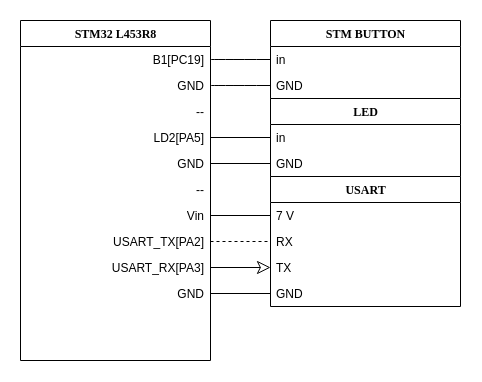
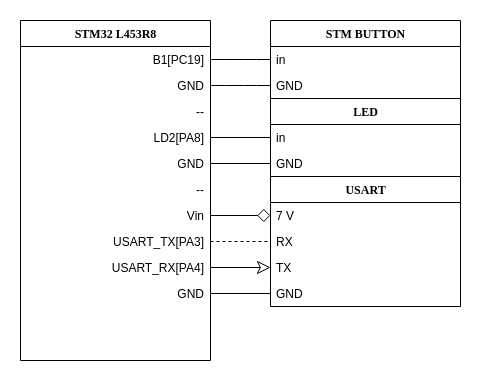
node "LD2[PA5]": label "LD2[PA5]" -> "LD2[PA8]"
edge "Vin" -- "7 V": arrowhead none -> diamond
node "USART_TX[PA2]": label "USART_TX[PA2]" -> "USART_TX[PA3]"
node "USART_RX[PA3]": label "USART_RX[PA3]" -> "USART_RX[PA4]"
